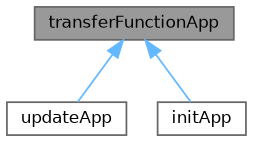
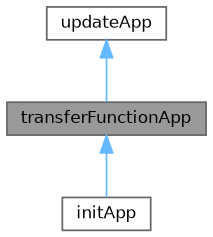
edge "updateApp" -> "transferFunctionApp": reversed
